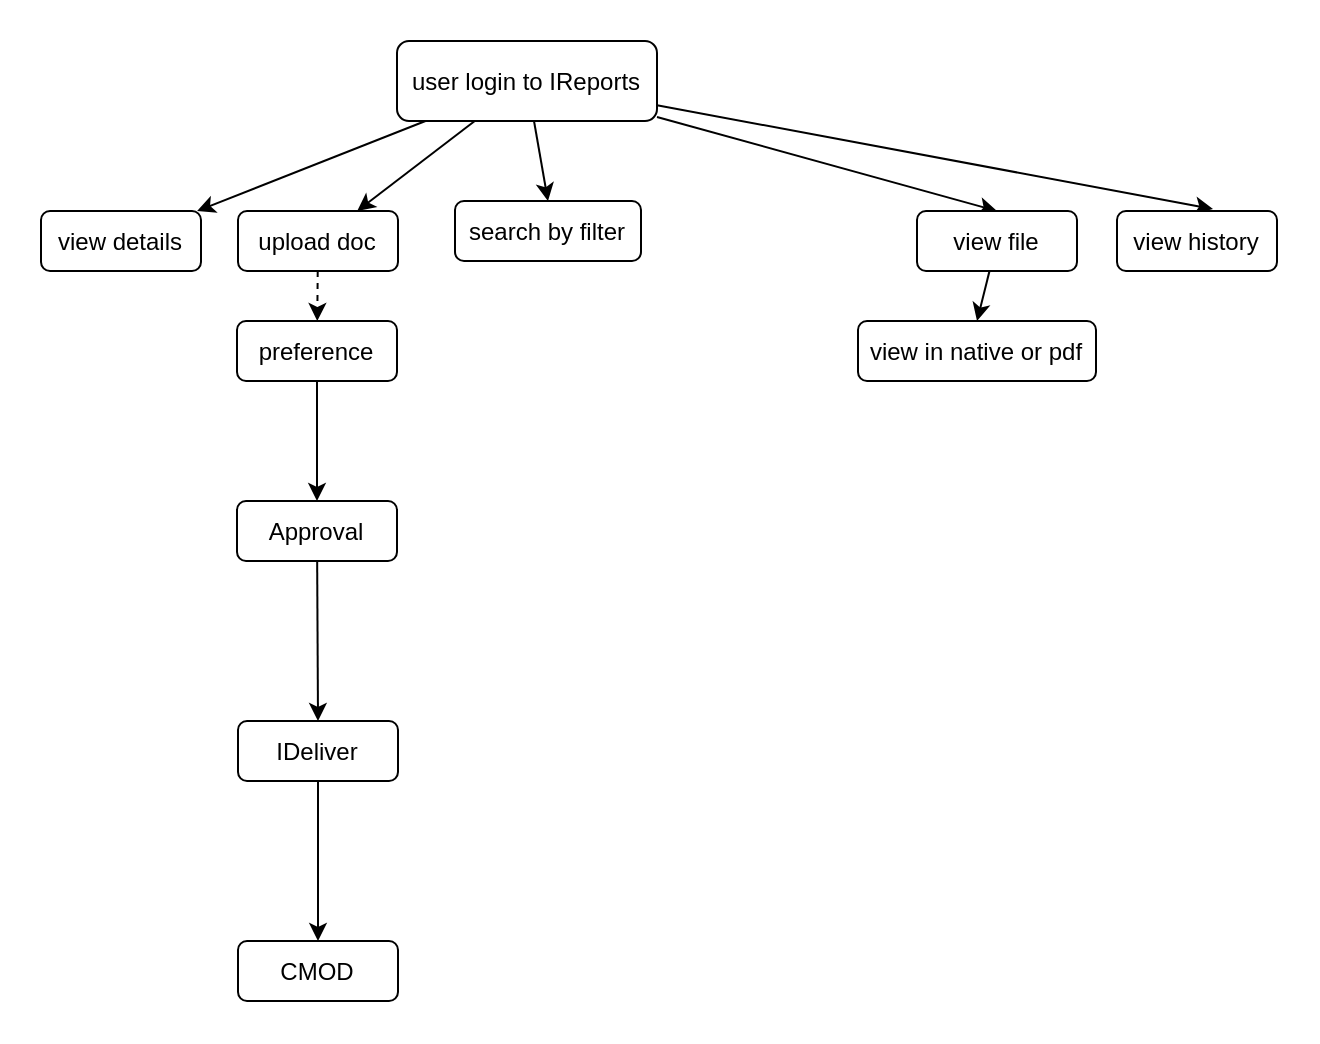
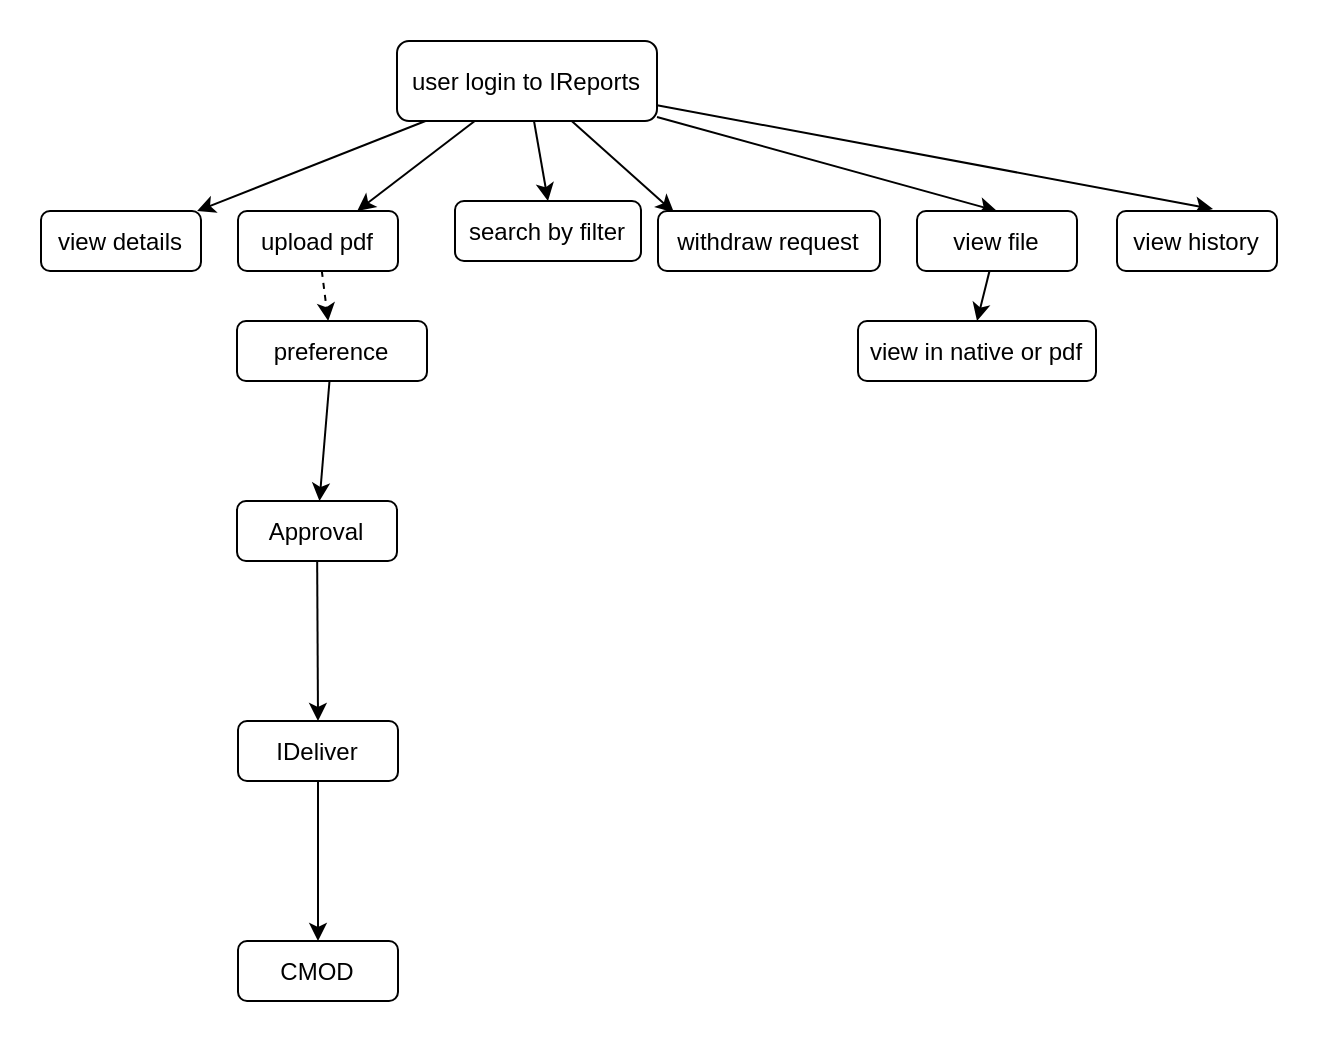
edge "user login to IReports" -> "withdraw request": added
node "withdraw request": added
node "upload doc": label "upload doc" -> "upload pdf"
node "preference": size 160x60 -> 190x60
